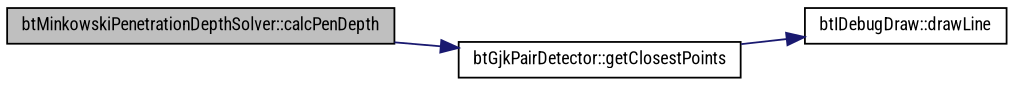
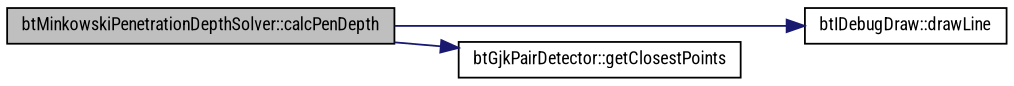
edge "btGjkPairDetector::getClosestPoints" -> "btIDebugDraw::drawLine": now "btMinkowskiPenetrationDepthSolver::calcPenDepth" -> "btIDebugDraw::drawLine"
